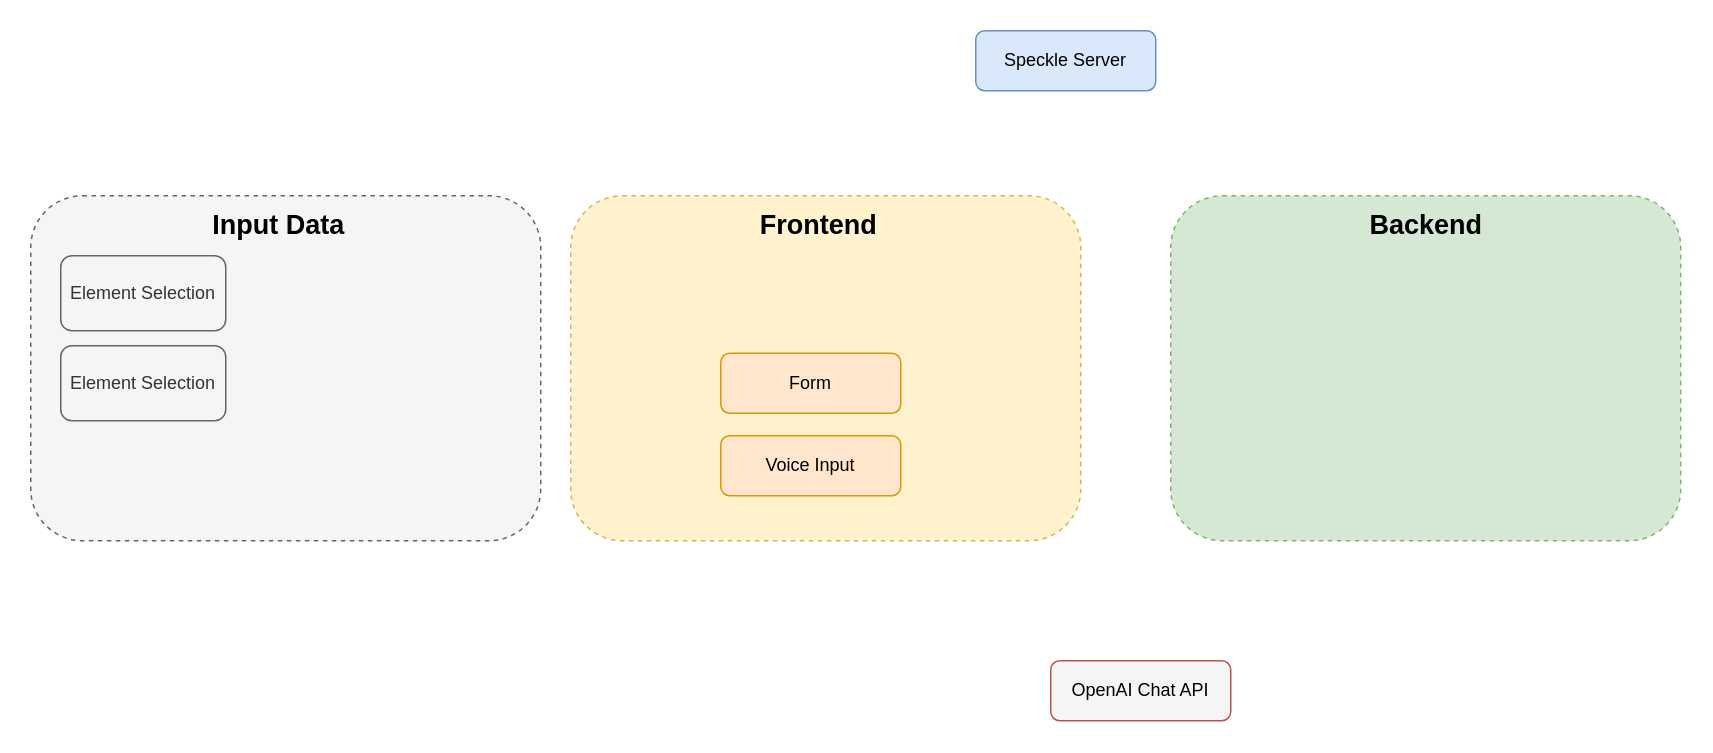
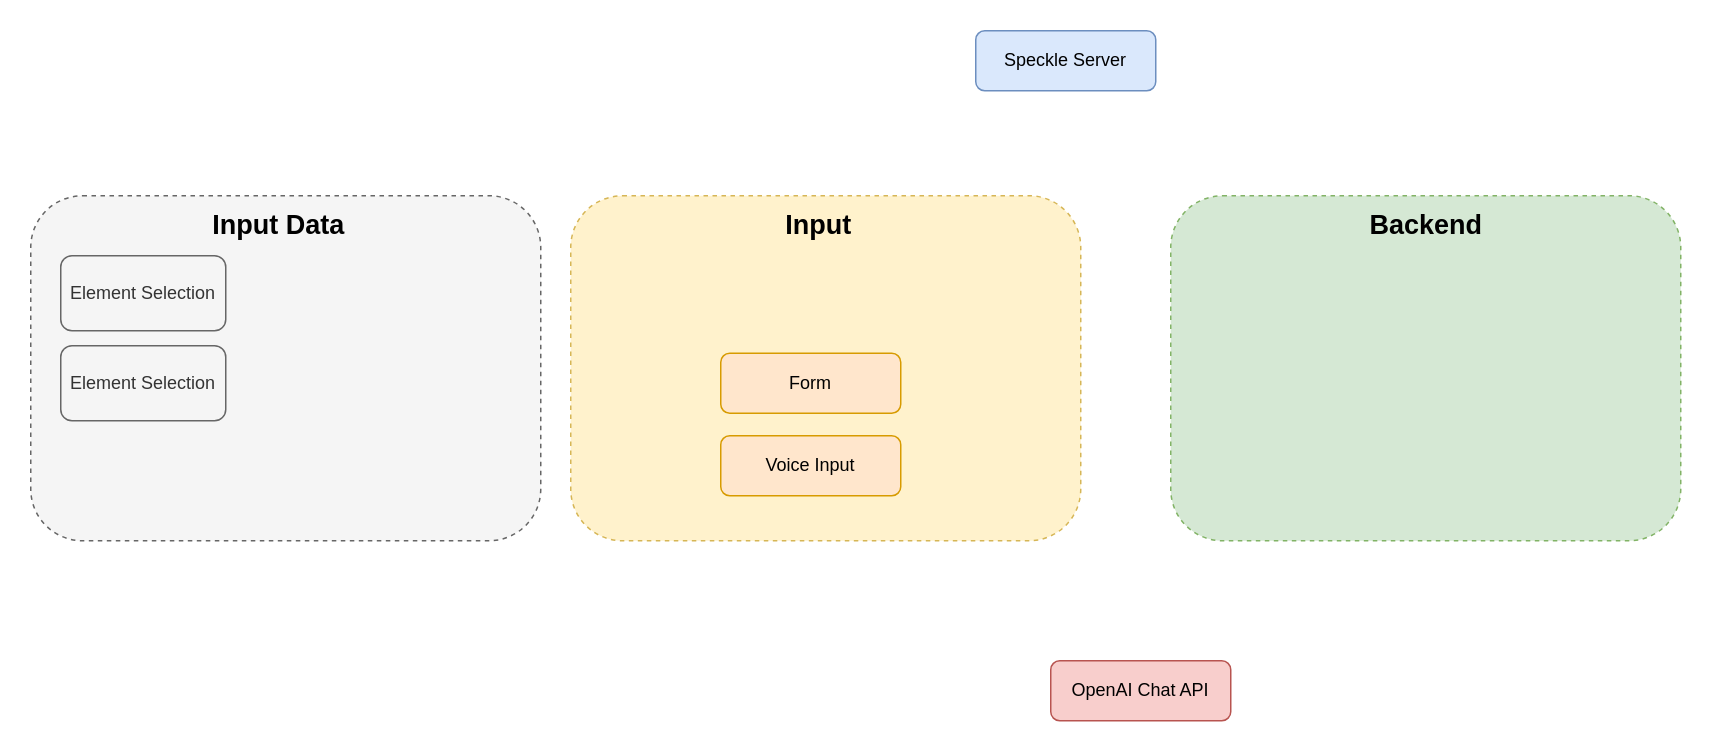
node "Frontend": label "Frontend" -> "Input"
node "OpenAI Chat API": fillcolor #f5f5f5 -> #f8cecc
